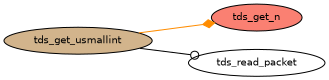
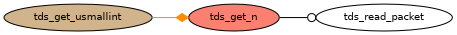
edge "tds_get_usmallint" -> "tds_read_packet": now "tds_get_n" -> "tds_read_packet"
